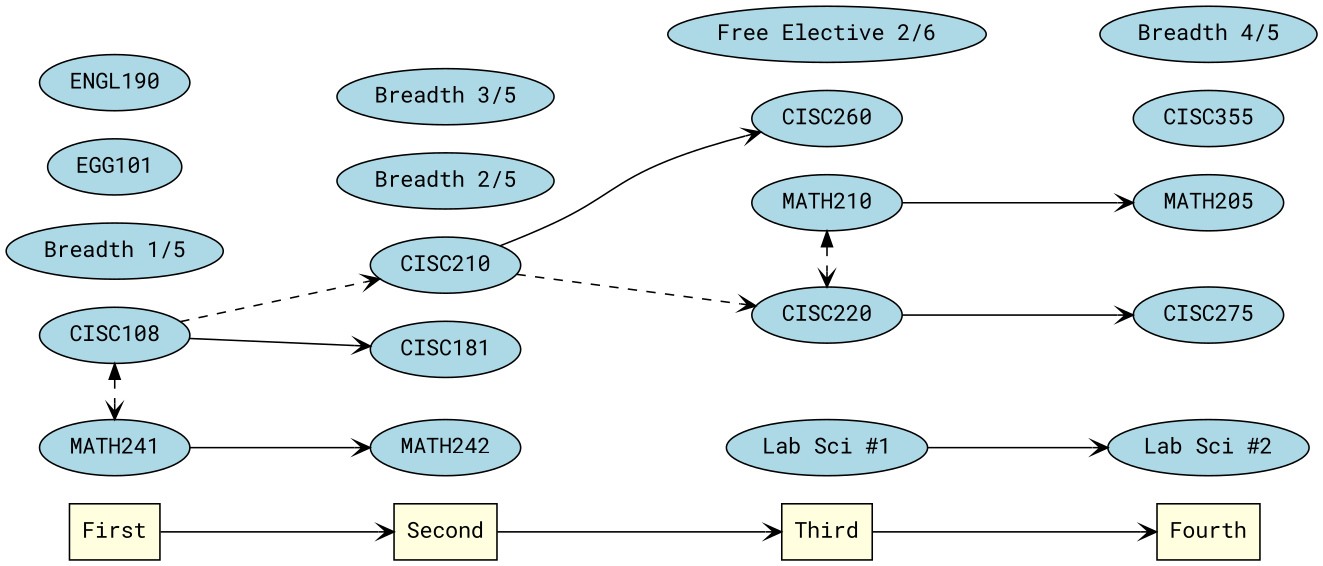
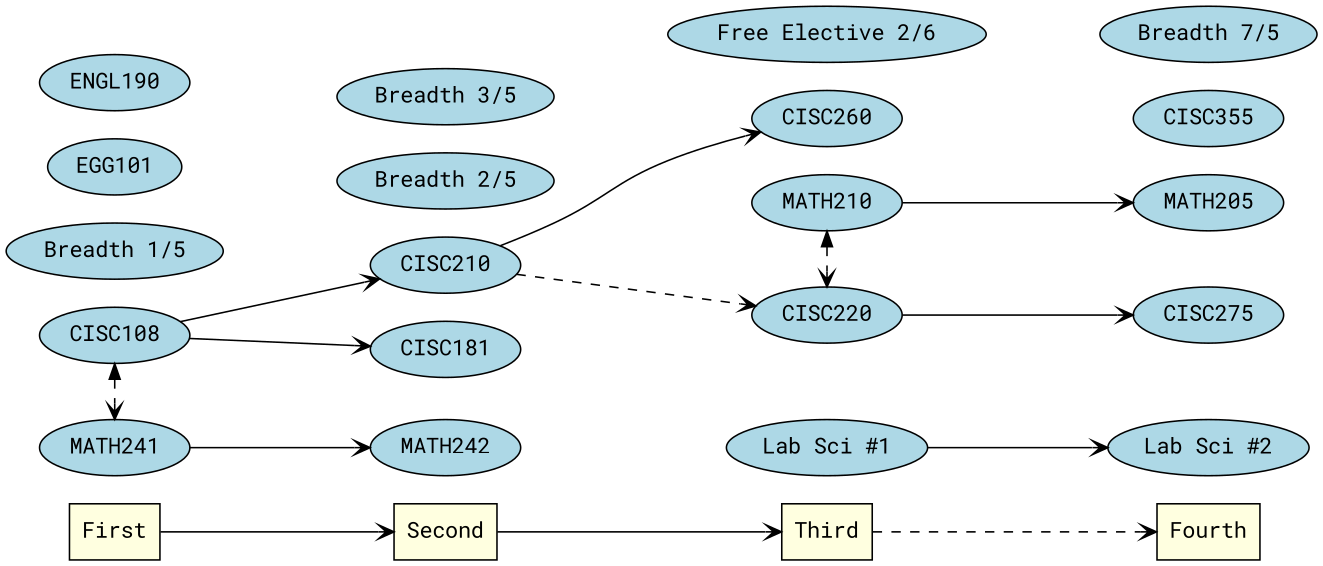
node "Breadth 4/5": label "Breadth 4/5" -> "Breadth 7/5"
edge "CISC108" -> "CISC210": style dashed -> solid
edge "Third" -> "Fourth": style solid -> dashed
